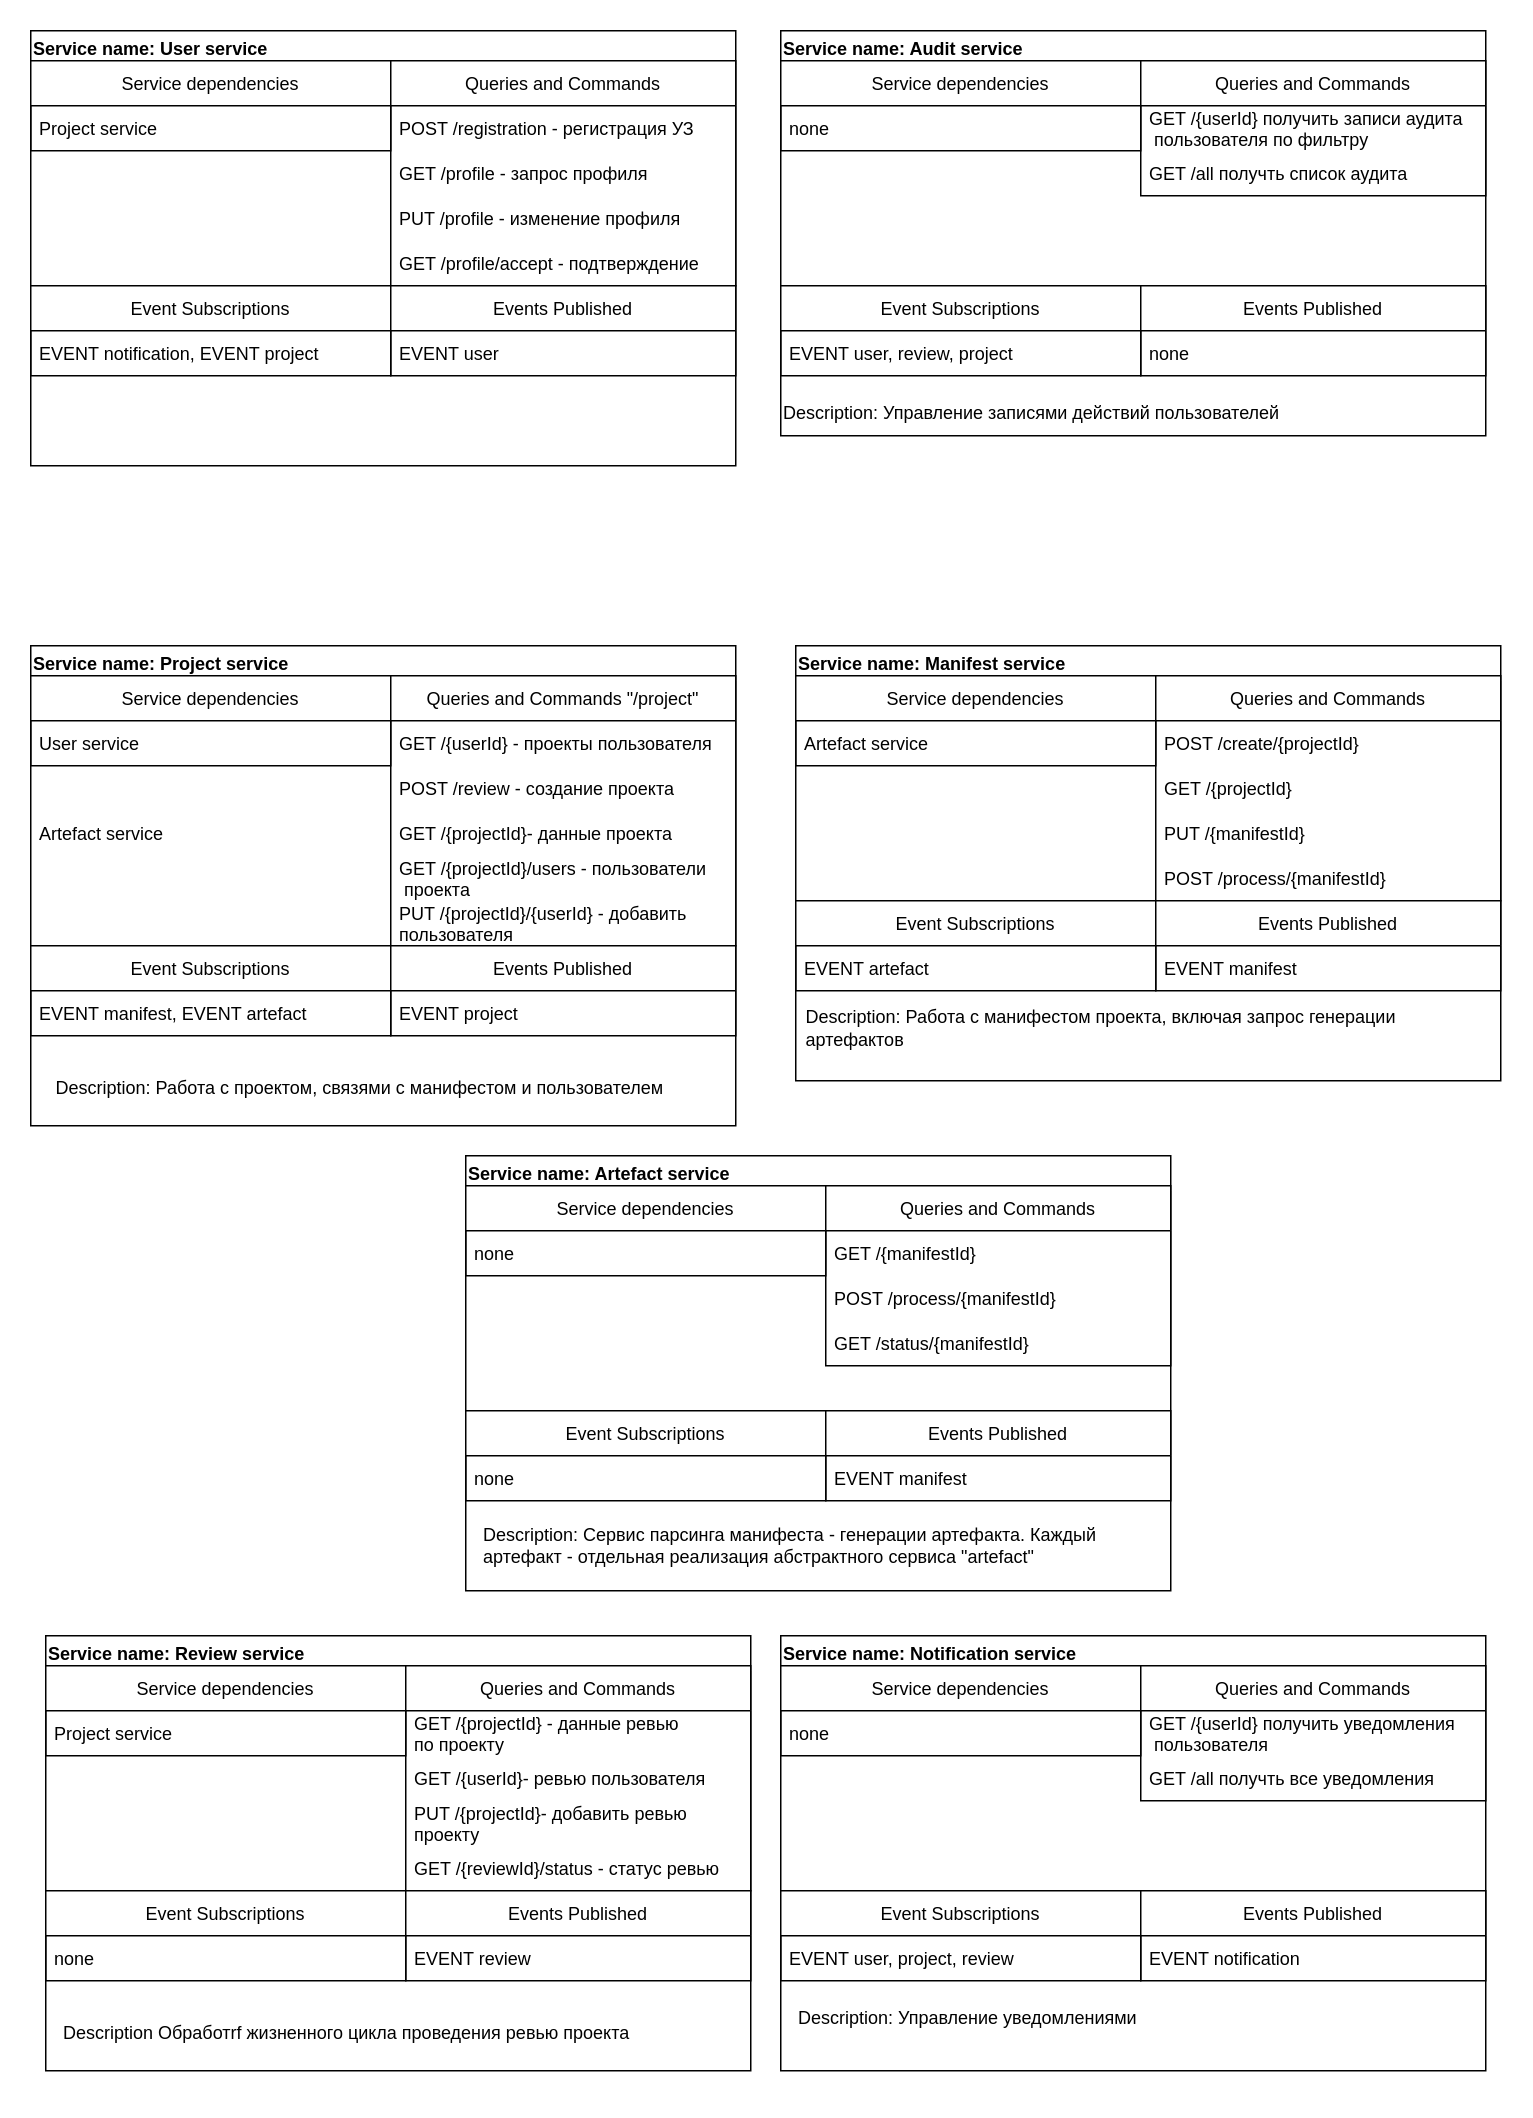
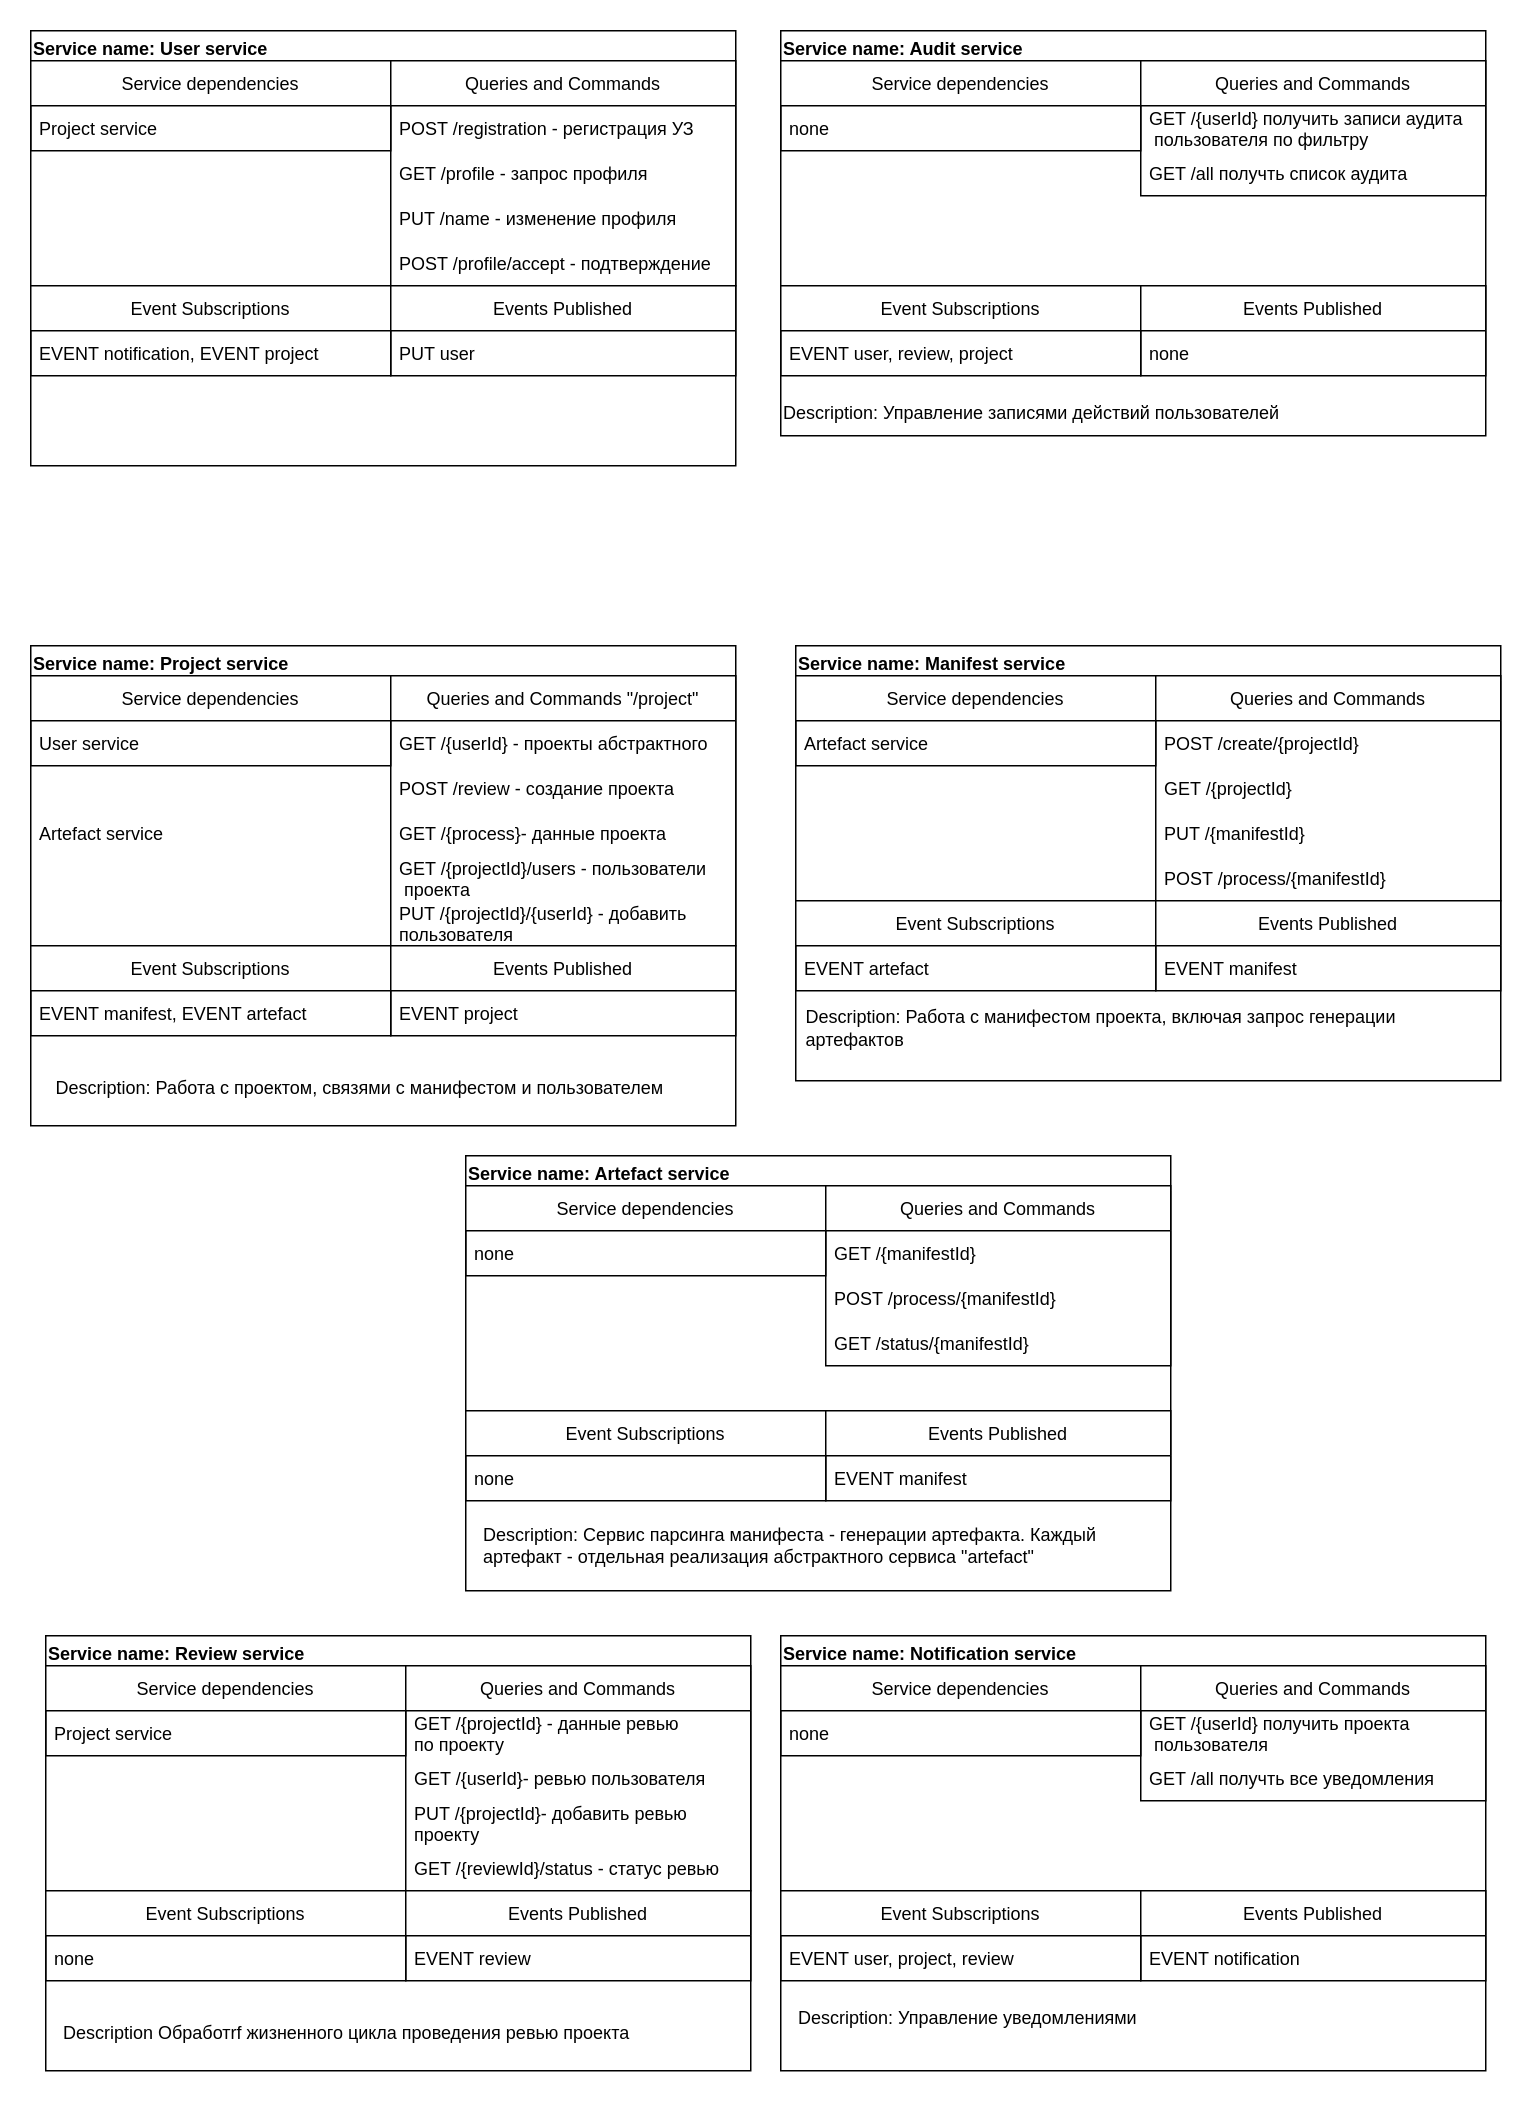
node "PUT /profile - изменение профиля": label "PUT /profile - изменение профиля" -> "PUT /name - изменение профиля"
node "GET /profile/accept - подтверждение": label "GET /profile/accept - подтверждение" -> "POST /profile/accept - подтверждение"
node "EVENT user": label "EVENT user" -> "PUT user"
node "GET /{userId} - проекты пользователя": label "GET /{userId} - проекты пользователя" -> "GET /{userId} - проекты абстрактного"
node "GET /{projectId}- данные проекта": label "GET /{projectId}- данные проекта" -> "GET /{process}- данные проекта"
node "GET /{userId} получить уведомления пользователя": label "GET /{userId} получить уведомления пользователя" -> "GET /{userId} получить проекта пользователя"
